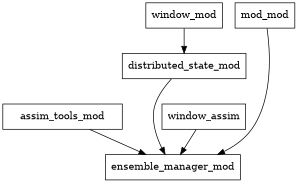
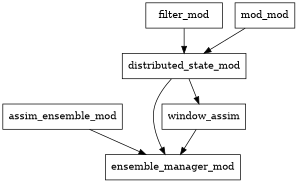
node "window_mod": label "window_mod" -> "filter_mod"
edge "distributed_state_mod" -> "window_assim": added
edge "mod_mod" -> "ensemble_manager_mod": now "mod_mod" -> "distributed_state_mod"
node "assim_tools_mod": label "assim_tools_mod" -> "assim_ensemble_mod"
